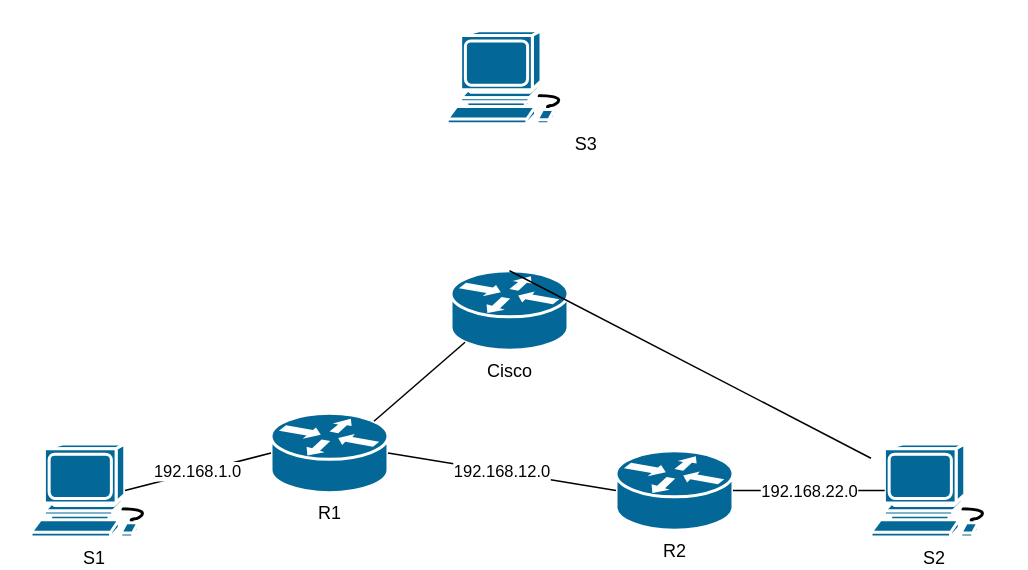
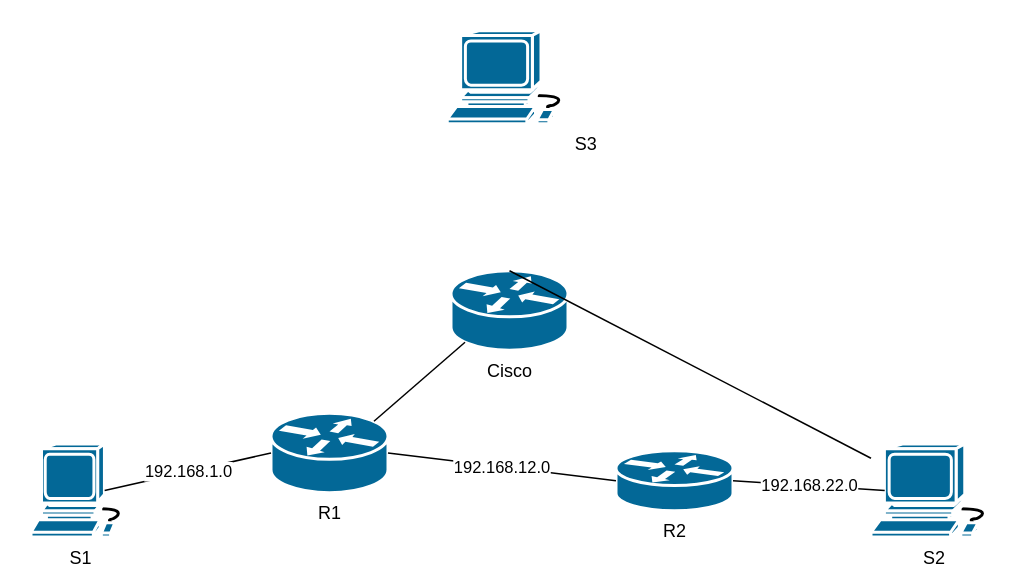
node "S1": size 125x93 -> 98x93
node "R2": size 117x80 -> 117x60
